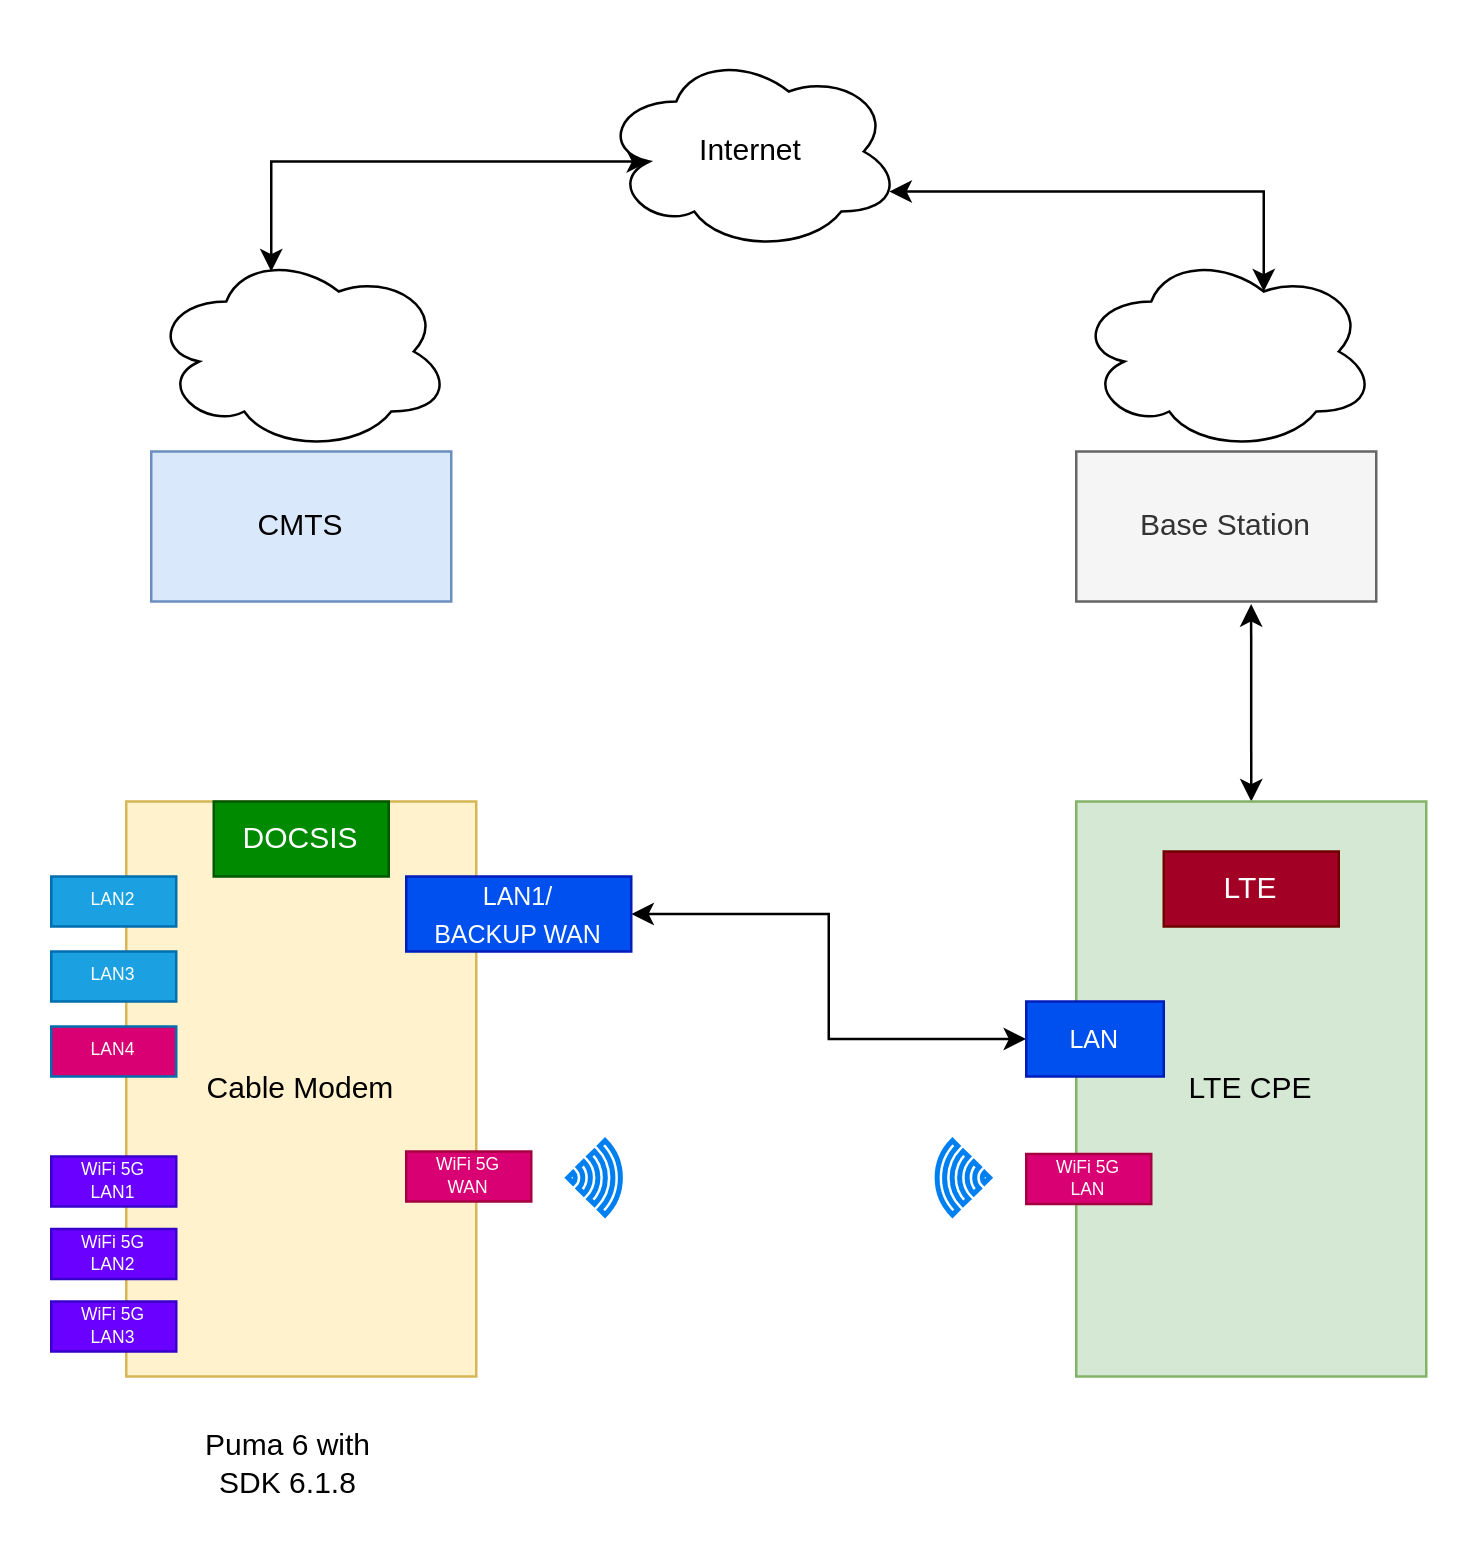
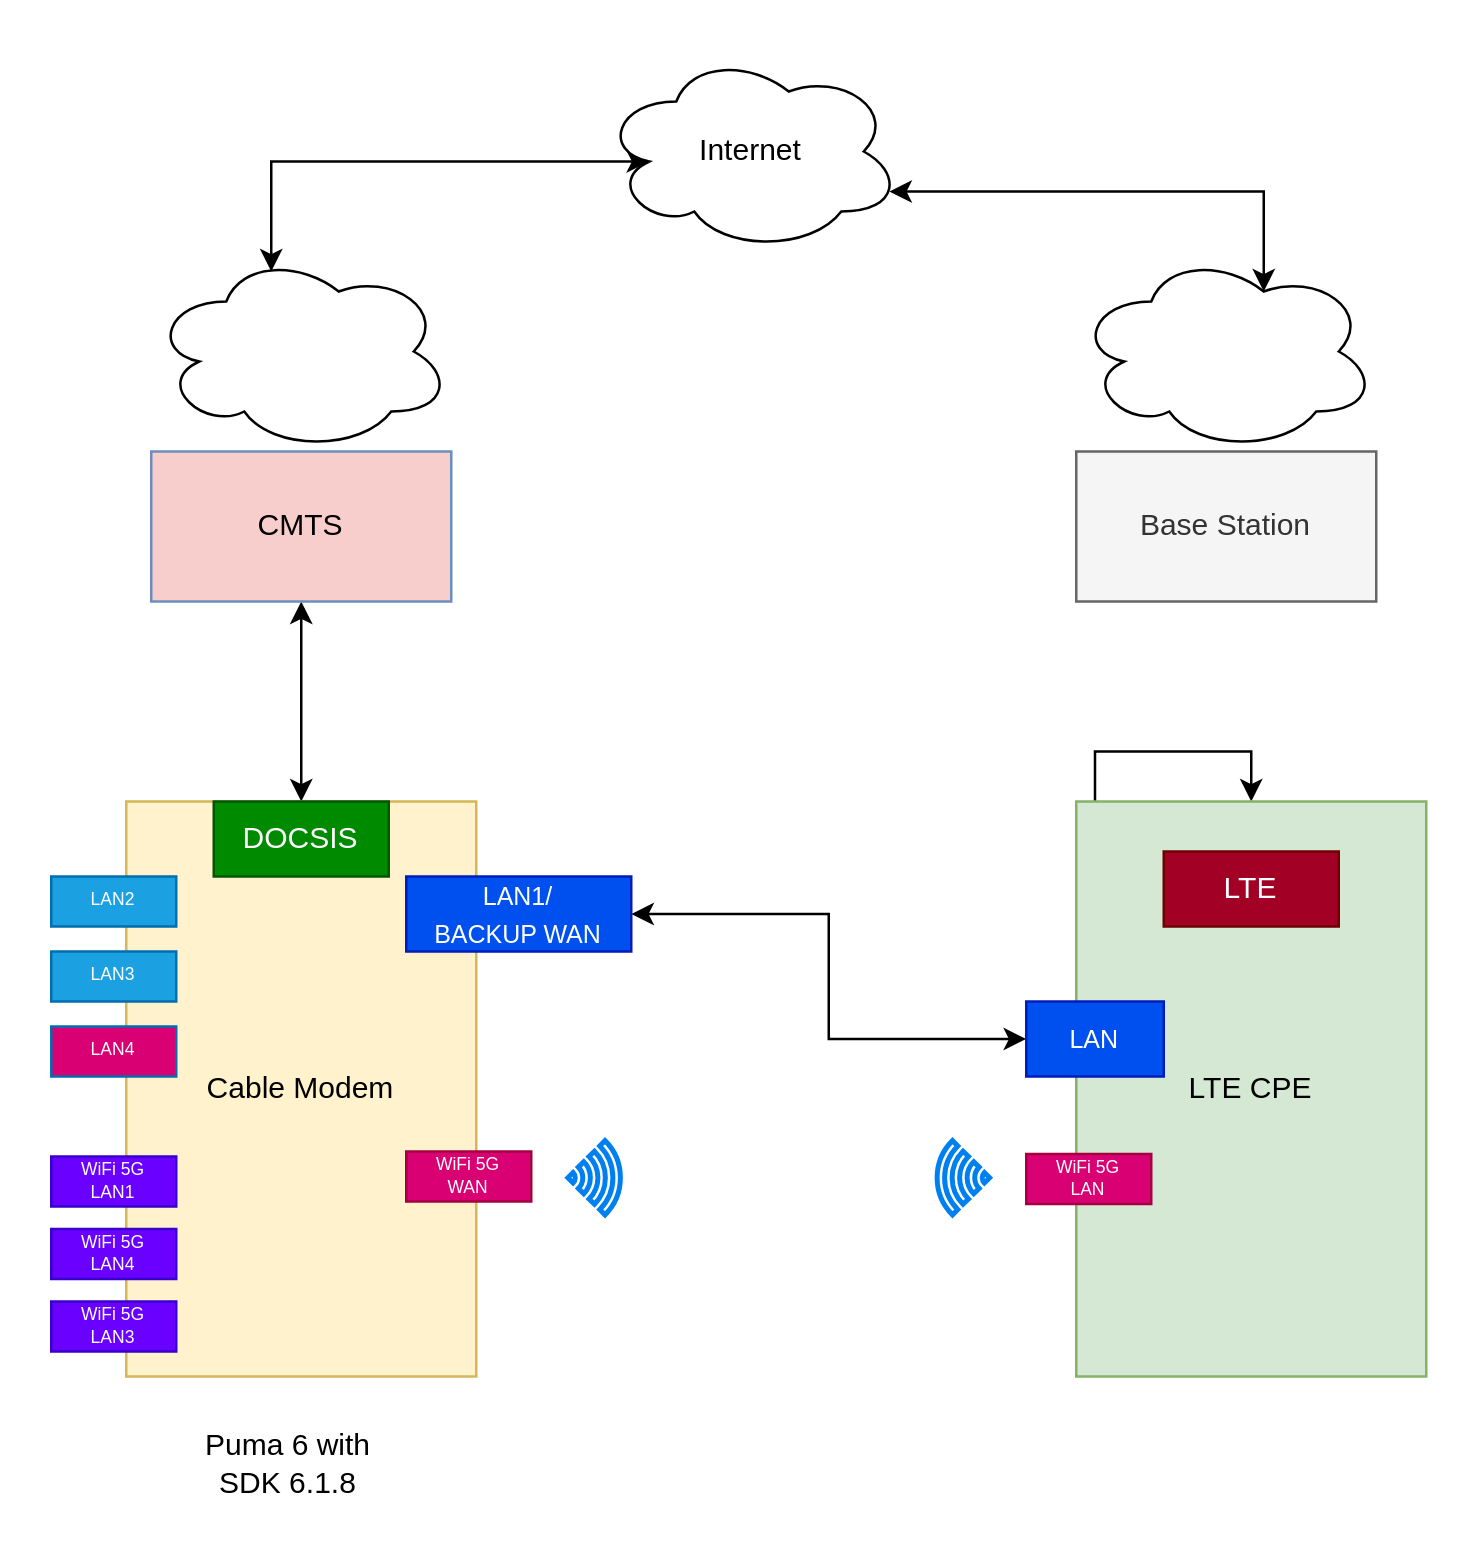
node "CMTS": fillcolor #dae8fc -> #f8cecc
edge "Base Station" -- "LTE CPE": now "LAN" -- "LTE CPE"
edge "CMTS" -- "Cable Modem": added
node "WiFi 5G LAN2": label "WiFi 5G LAN2" -> "WiFi 5G LAN4"
